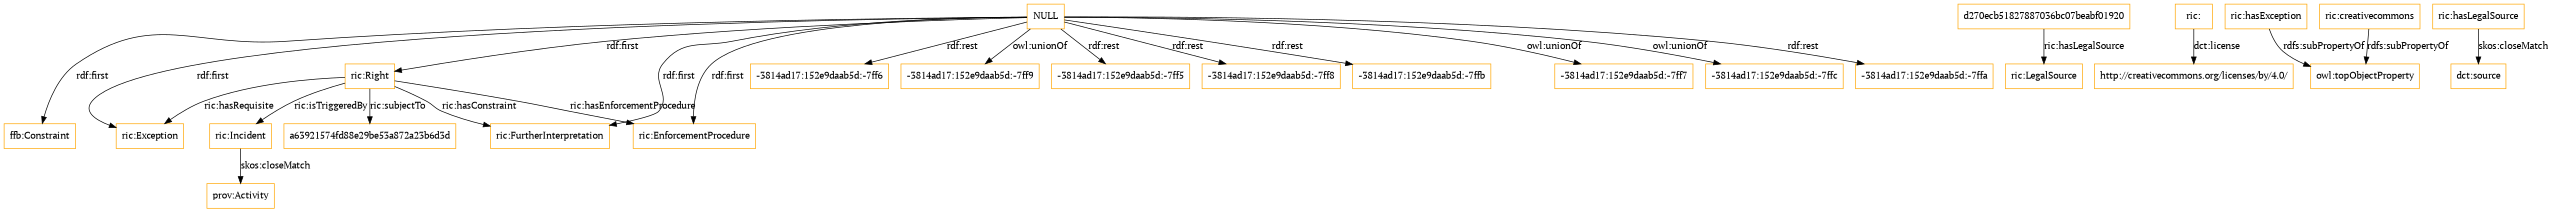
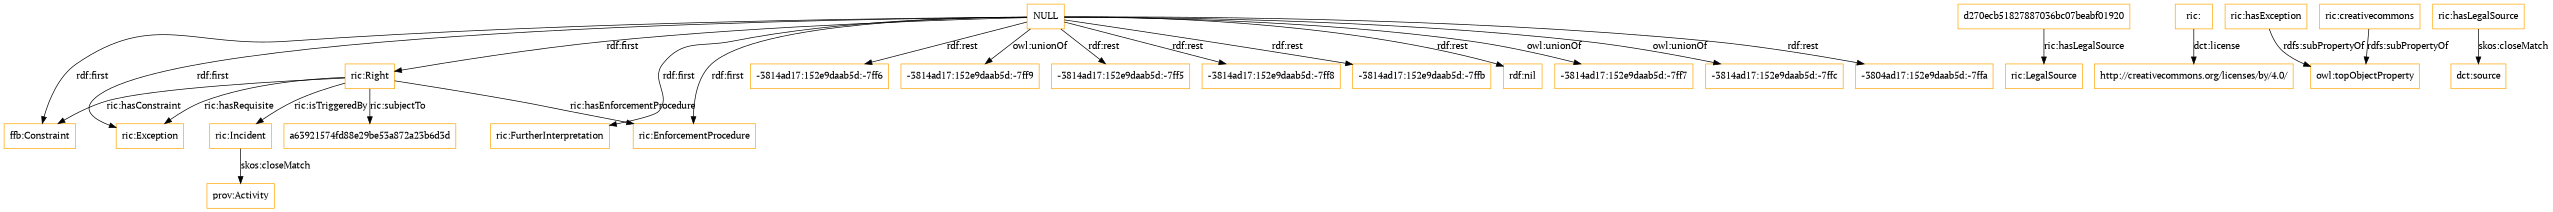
node "rdf:nil": added
node "-3814ad17:152e9daab5d:-7ffa": label "-3814ad17:152e9daab5d:-7ffa" -> "-3804ad17:152e9daab5d:-7ffa"
edge "ric:Right" -> "ric:FurtherInterpretation": now "ric:Right" -> "ffb:Constraint"
